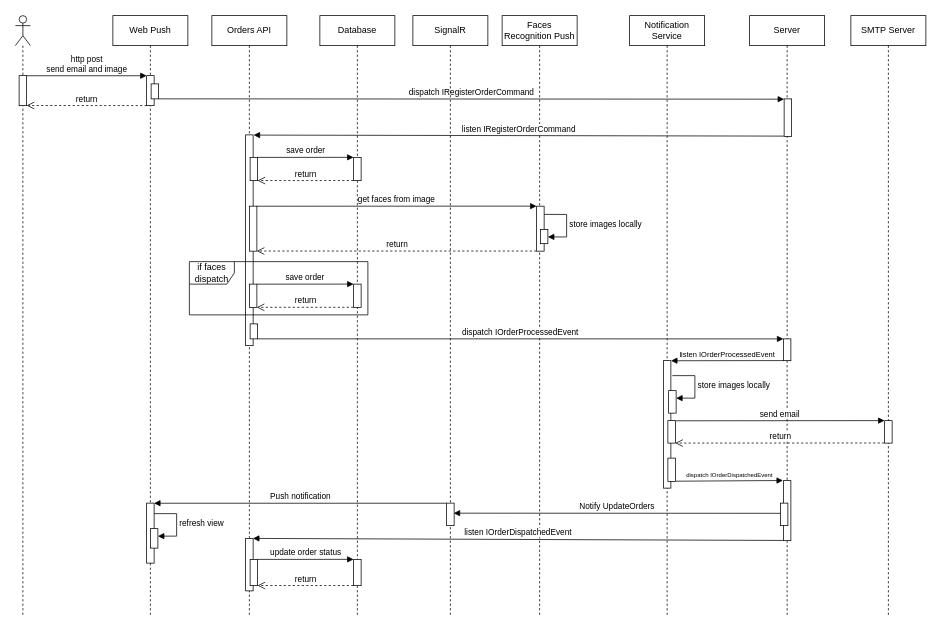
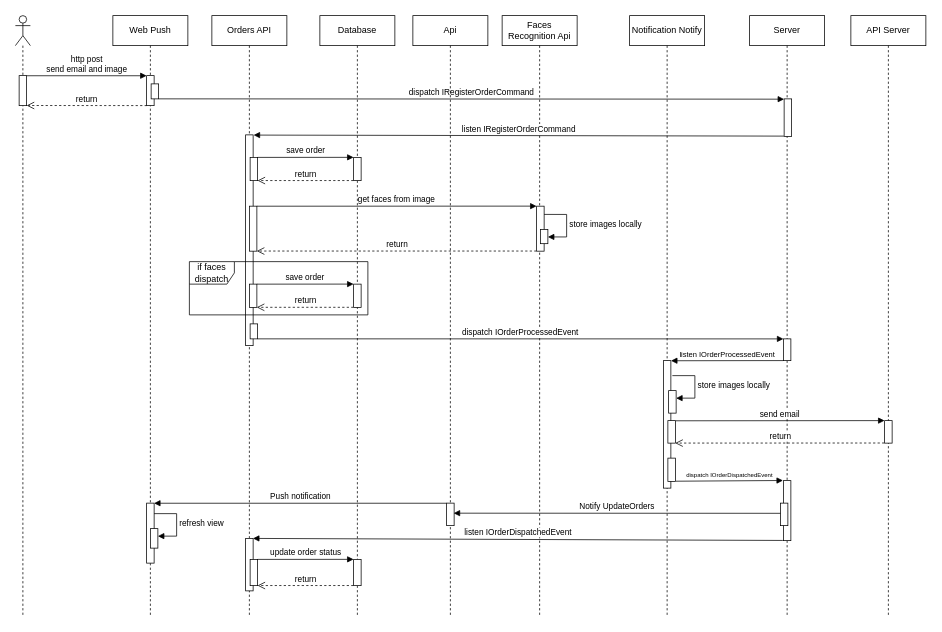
node "SignalR": label "SignalR" -> "Api"
node "Faces Recognition Push": label "Faces Recognition Push" -> "Faces Recognition Api"
node "Notification Service": label "Notification Service" -> "Notification Notify"
node "SMTP Server": label "SMTP Server" -> "API Server"
